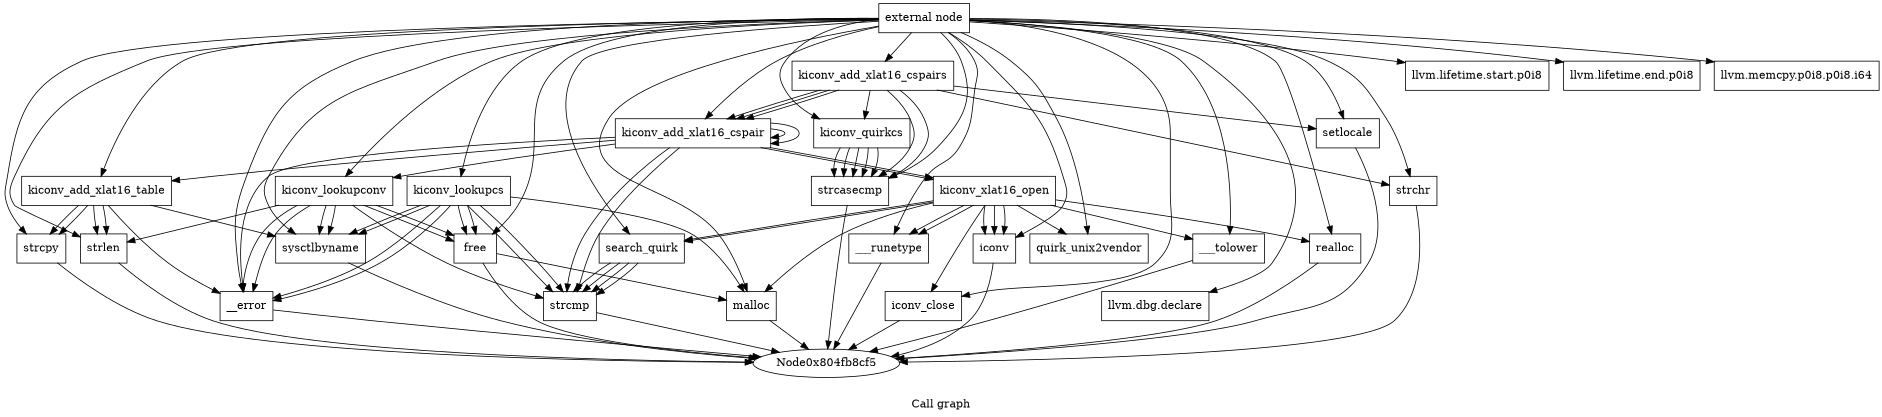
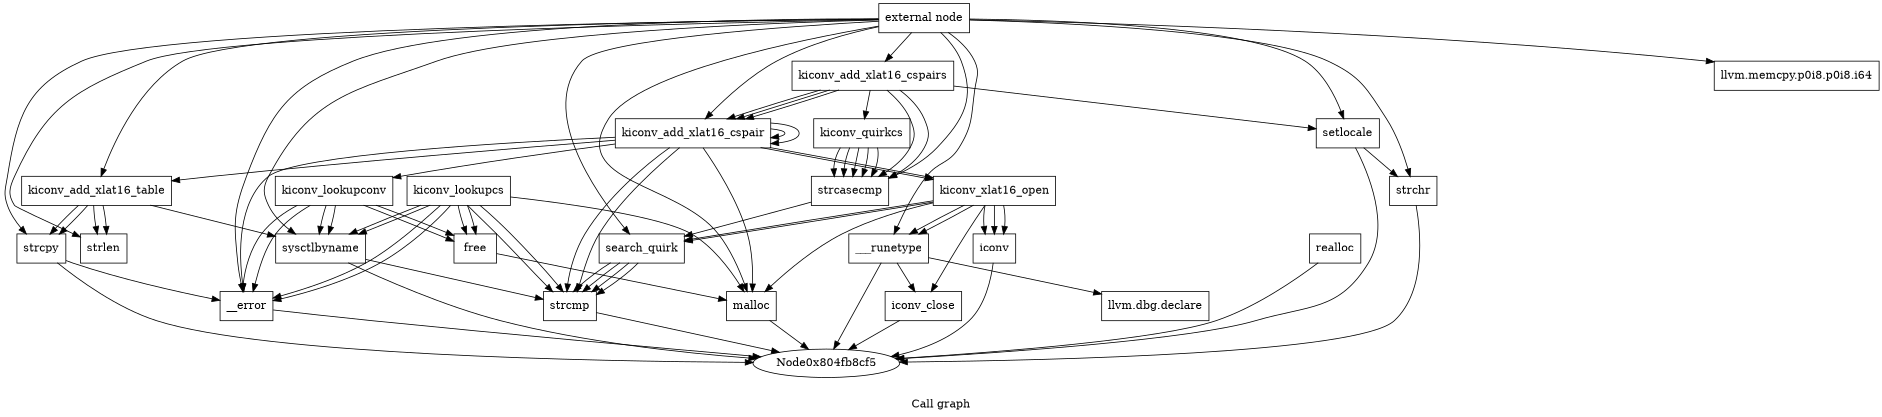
edge "external node" -> "free": removed
edge "external node" -> "kiconv_lookupconv": removed
edge "external node" -> "realloc": removed
edge "external node" -> "kiconv_lookupcs": removed
edge "external node" -> "kiconv_quirkcs": removed
node "llvm.lifetime.start.p0i8": removed
node "llvm.lifetime.end.p0i8": removed
edge "external node" -> "llvm.dbg.declare": now "___runetype" -> "llvm.dbg.declare"
edge "external node" -> "iconv": removed
edge "kiconv_add_xlat16_cspairs" -> "strchr": now "setlocale" -> "strchr"
edge "external node" -> "iconv_close": now "___runetype" -> "iconv_close"
edge "kiconv_add_xlat16_cspair" -> "malloc": added
edge "kiconv_xlat16_open" -> "realloc": removed
edge "kiconv_lookupconv" -> "strlen": removed
node "quirk_unix2vendor": removed
node "___tolower": removed
edge "kiconv_add_xlat16_table" -> "__error": now "strcpy" -> "__error"
edge "kiconv_lookupconv" -> "strcmp": now "sysctlbyname" -> "strcmp"
edge "strcasecmp" -> "Node0x804fb8cf5": now "strcasecmp" -> "search_quirk"
edge "free" -> "Node0x804fb8cf5": removed
edge "strlen" -> "Node0x804fb8cf5": removed
